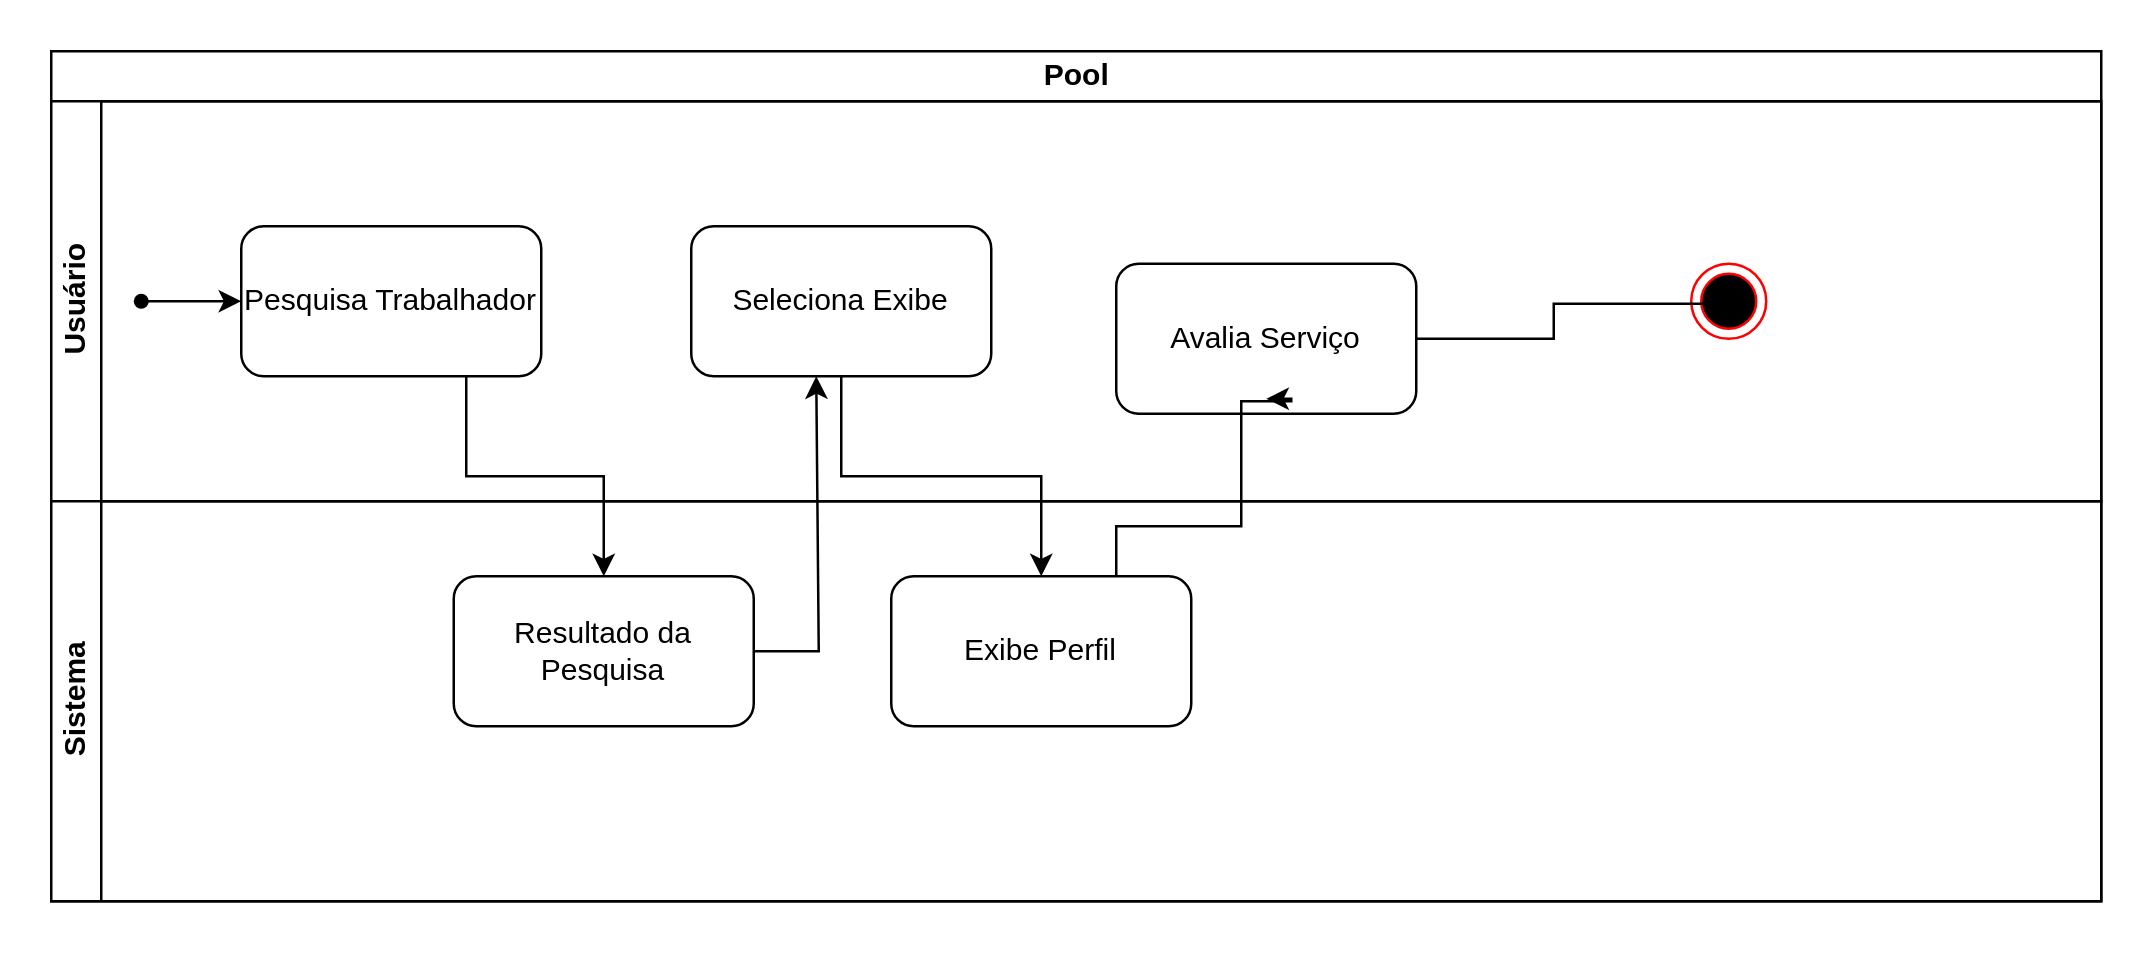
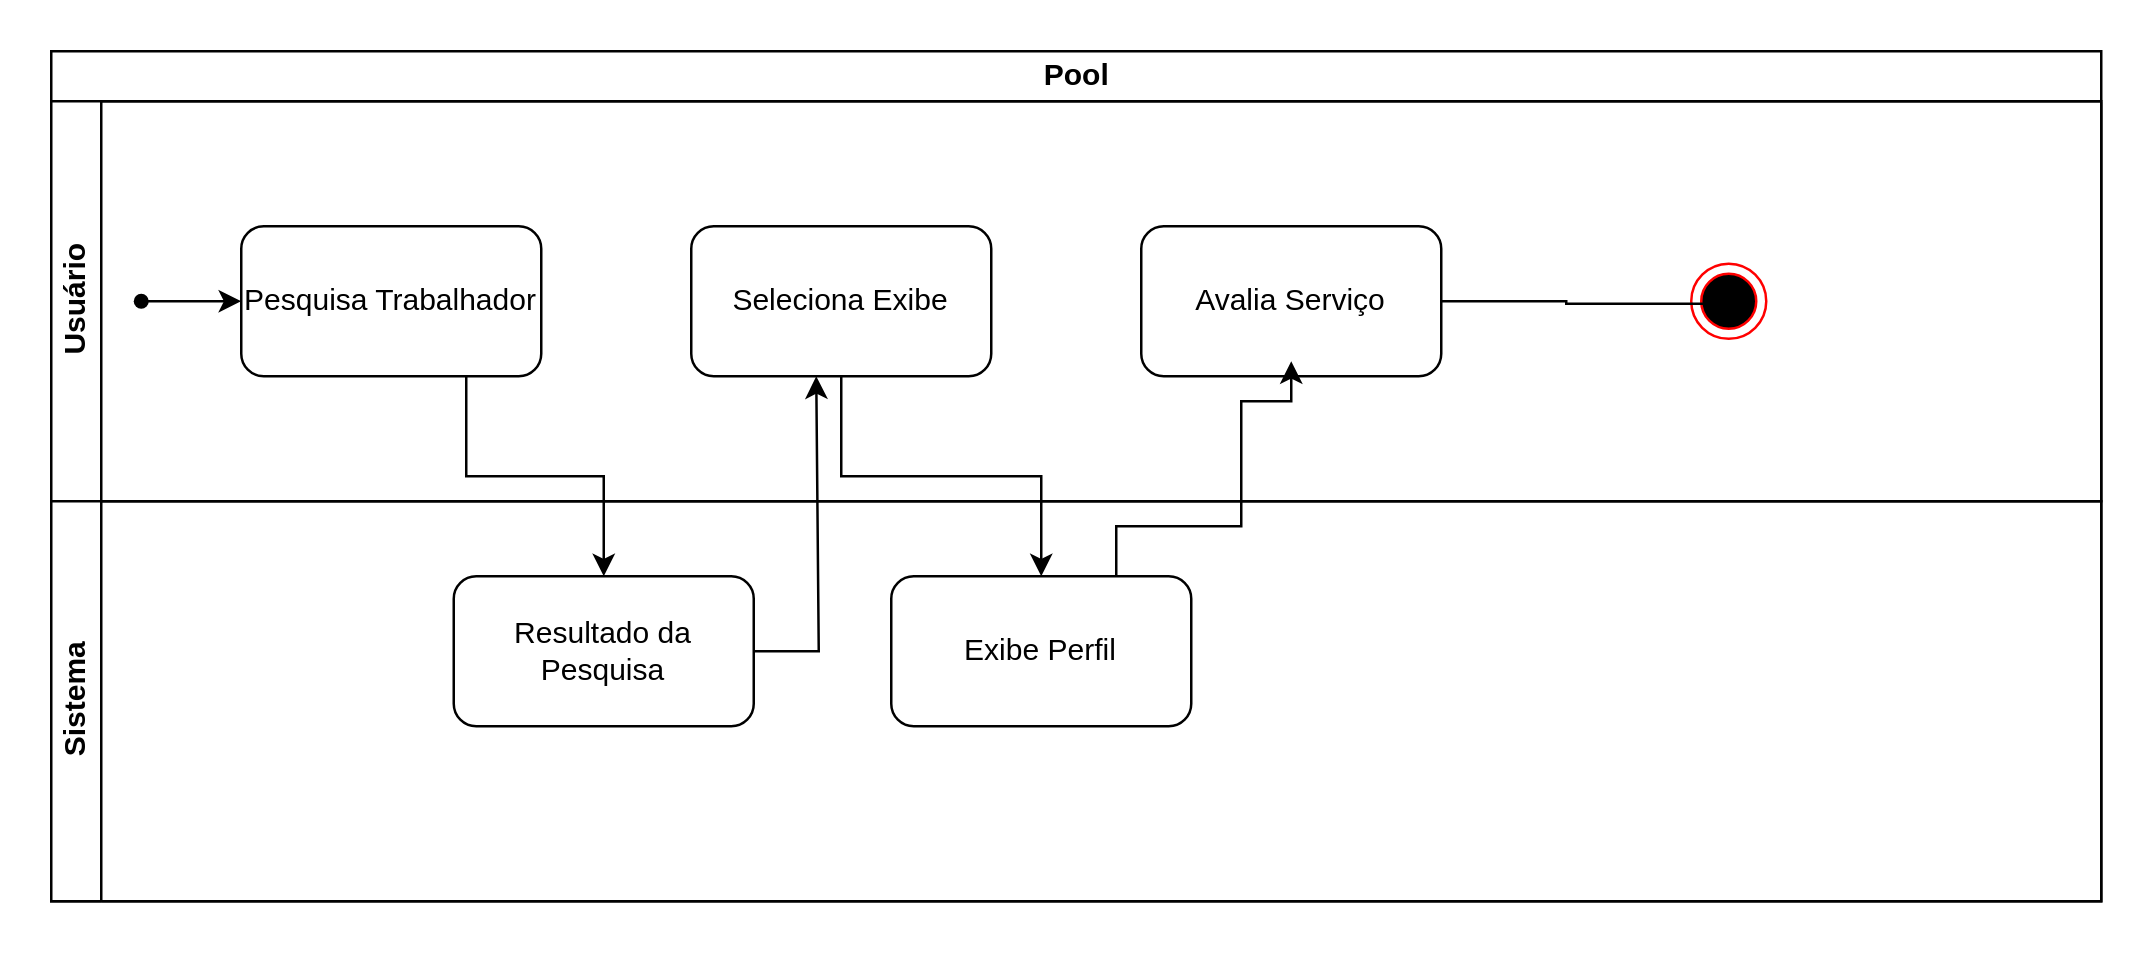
node "Avalia Serviço": moved (1266, 339) -> (1291, 301)
